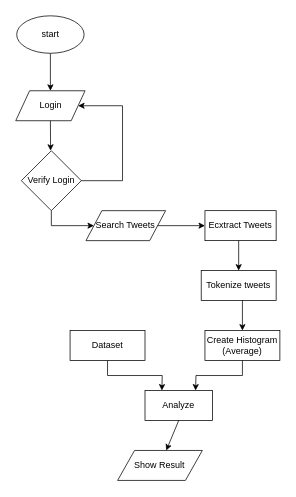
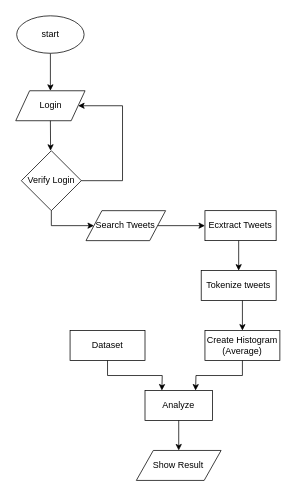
node "Show Result": moved (160, 465) -> (179, 465)
